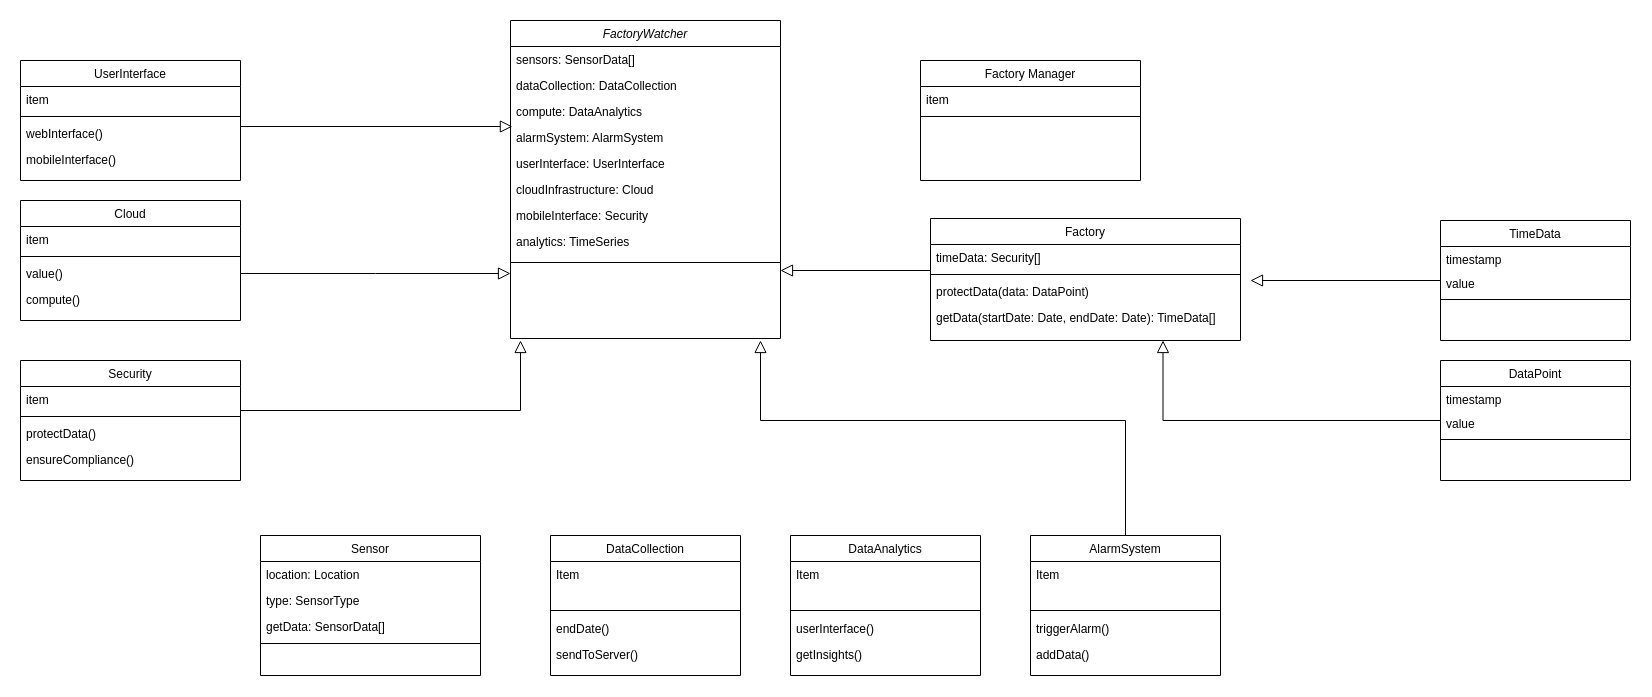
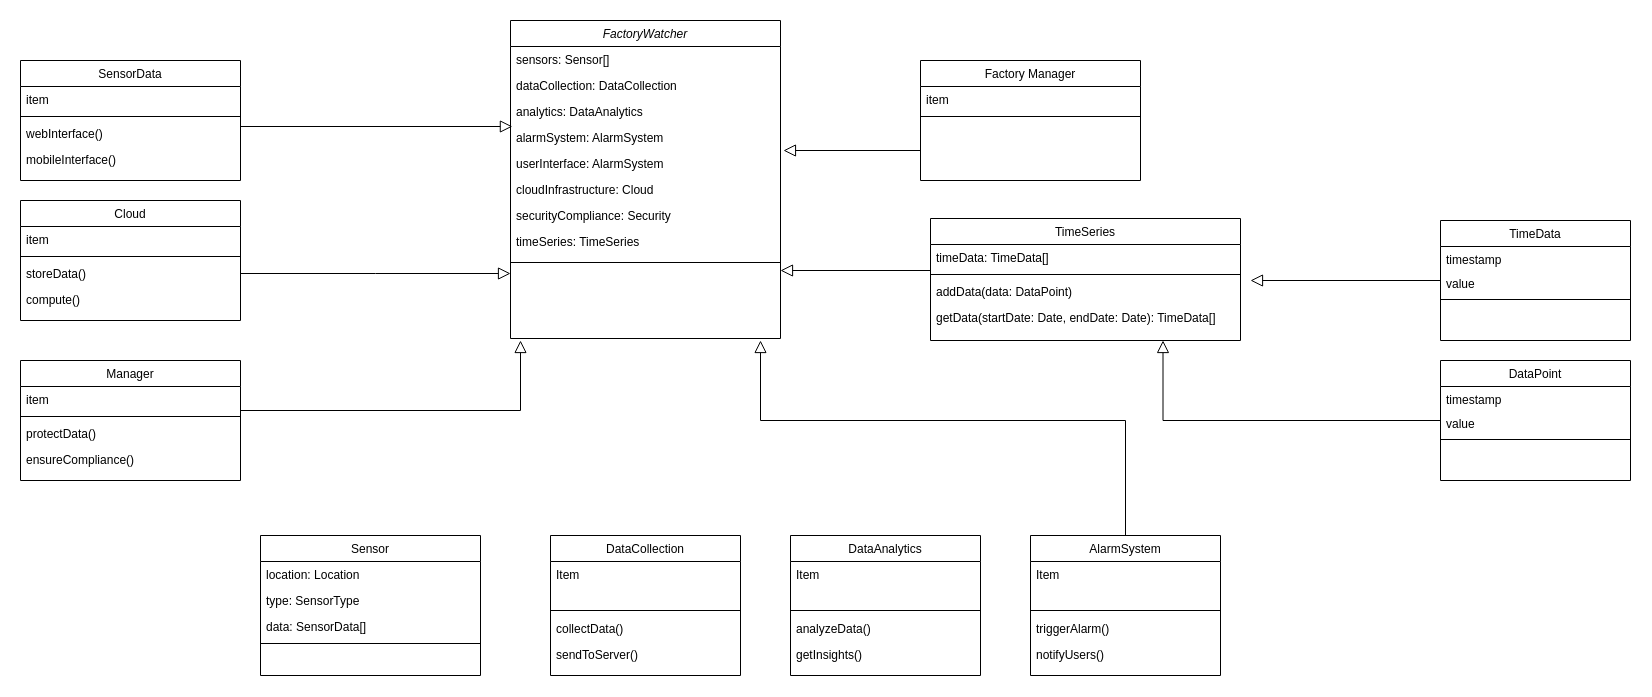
node "sensors: SensorData[]": label "sensors: SensorData[]" -> "sensors: Sensor[]"
node "UserInterface": label "UserInterface" -> "SensorData"
node "compute: DataAnalytics": label "compute: DataAnalytics" -> "analytics: DataAnalytics"
edge "Factory Manager" -> "alarmSystem: AlarmSystem": added
node "userInterface: UserInterface": label "userInterface: UserInterface" -> "userInterface: AlarmSystem"
node "mobileInterface: Security": label "mobileInterface: Security" -> "securityCompliance: Security"
node "Factory": label "Factory" -> "TimeSeries"
node "analytics: TimeSeries": label "analytics: TimeSeries" -> "timeSeries: TimeSeries"
node "timeData: Security[]": label "timeData: Security[]" -> "timeData: TimeData[]"
node "value()": label "value()" -> "storeData()"
node "protectData(data: DataPoint)": label "protectData(data: DataPoint)" -> "addData(data: DataPoint)"
node "Security": label "Security" -> "Manager"
node "getData: SensorData[]": label "getData: SensorData[]" -> "data: SensorData[]"
node "endDate()": label "endDate()" -> "collectData()"
node "userInterface()": label "userInterface()" -> "analyzeData()"
node "addData()": label "addData()" -> "notifyUsers()"
